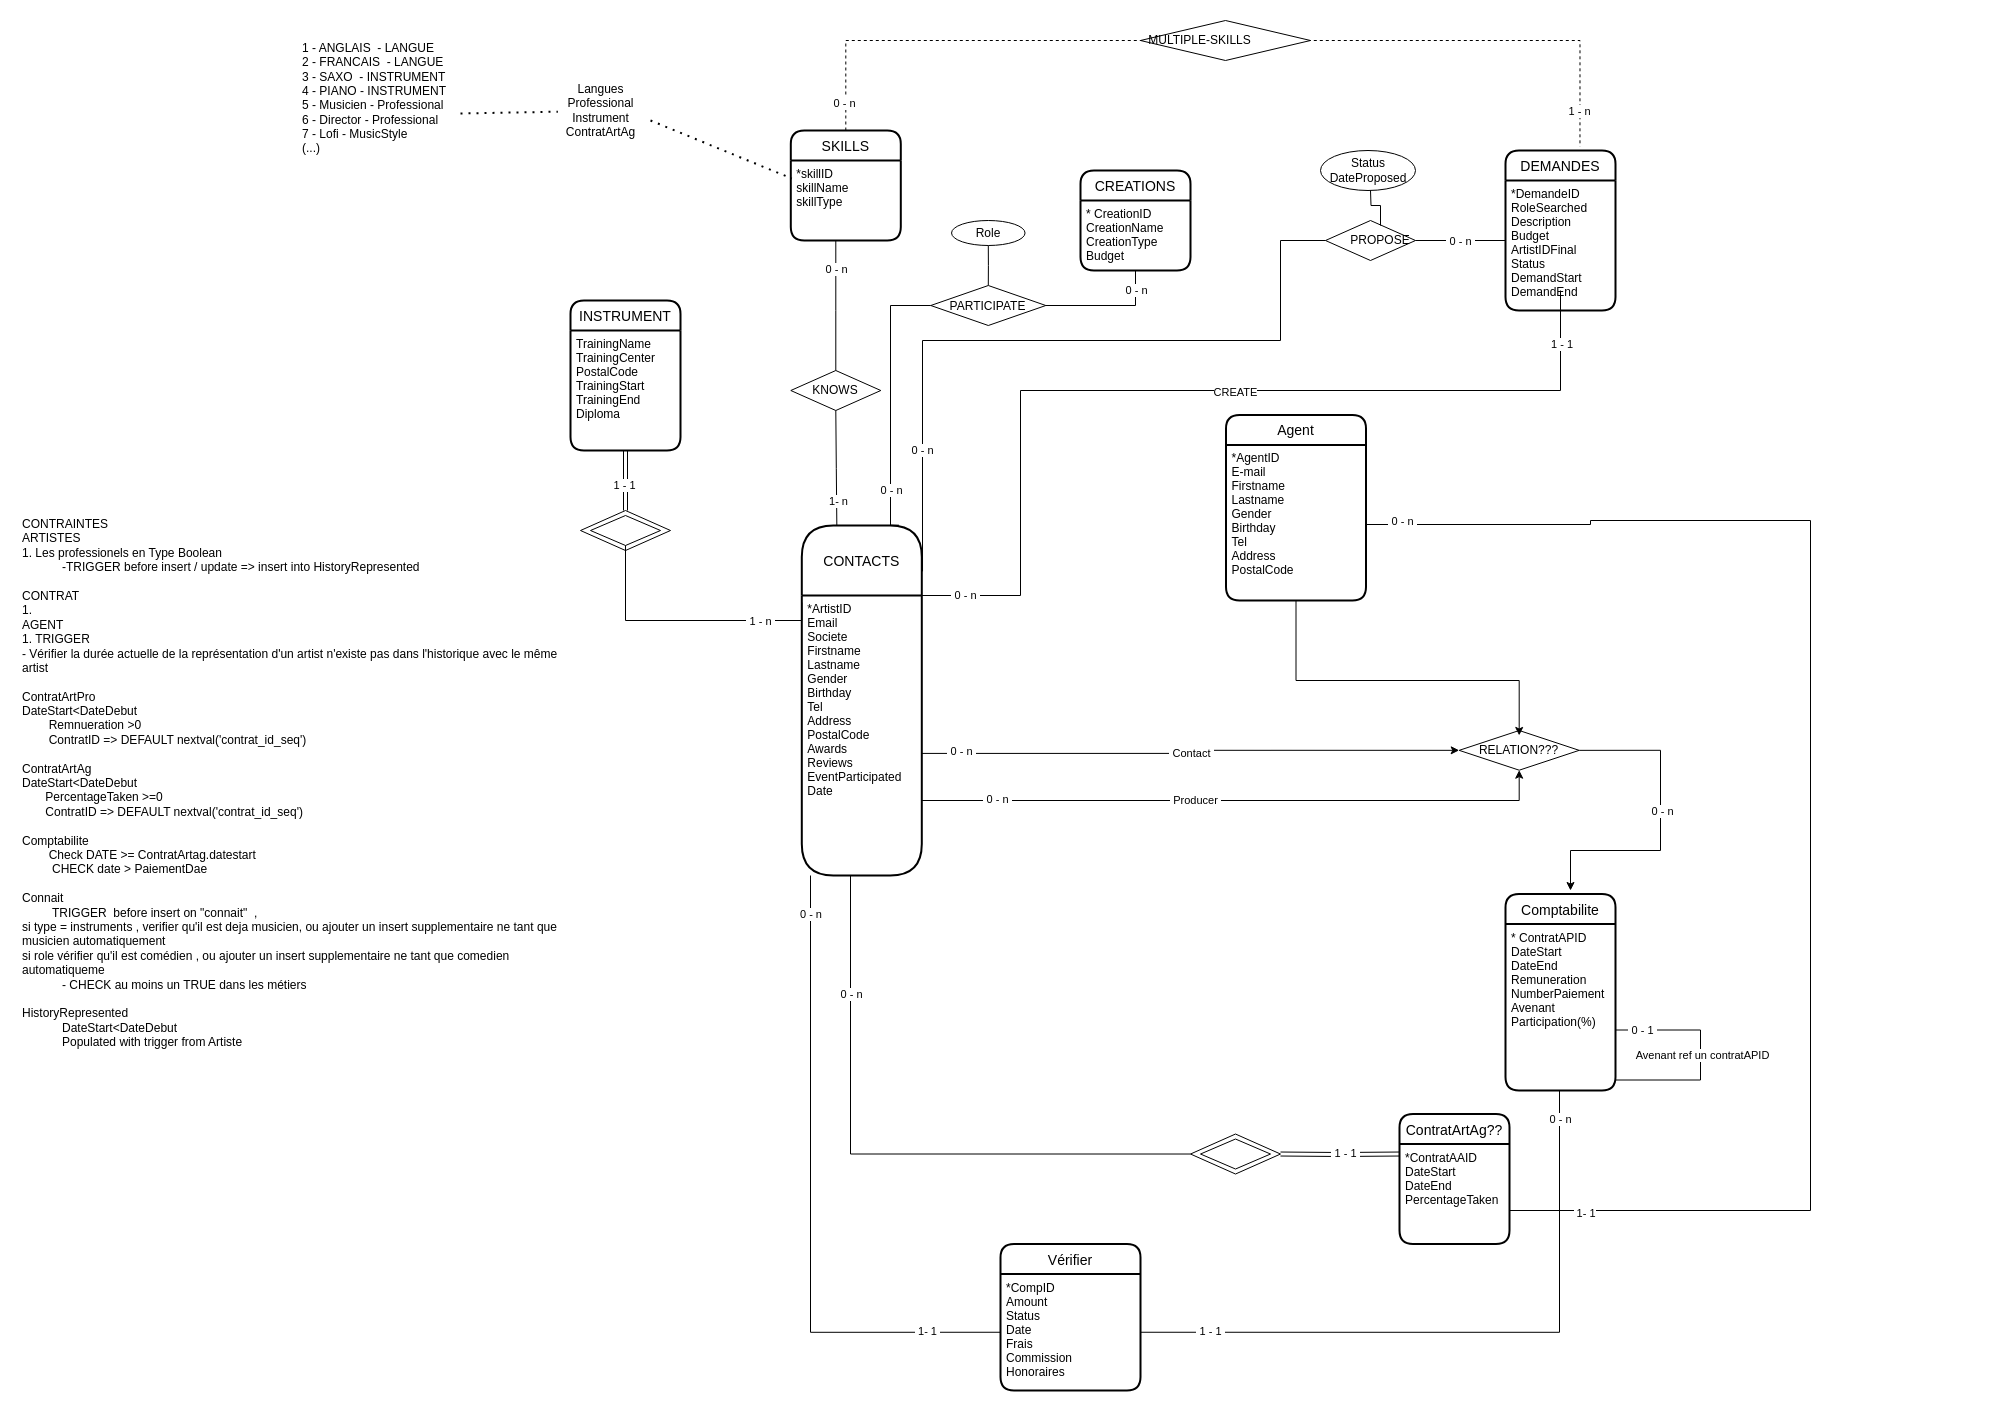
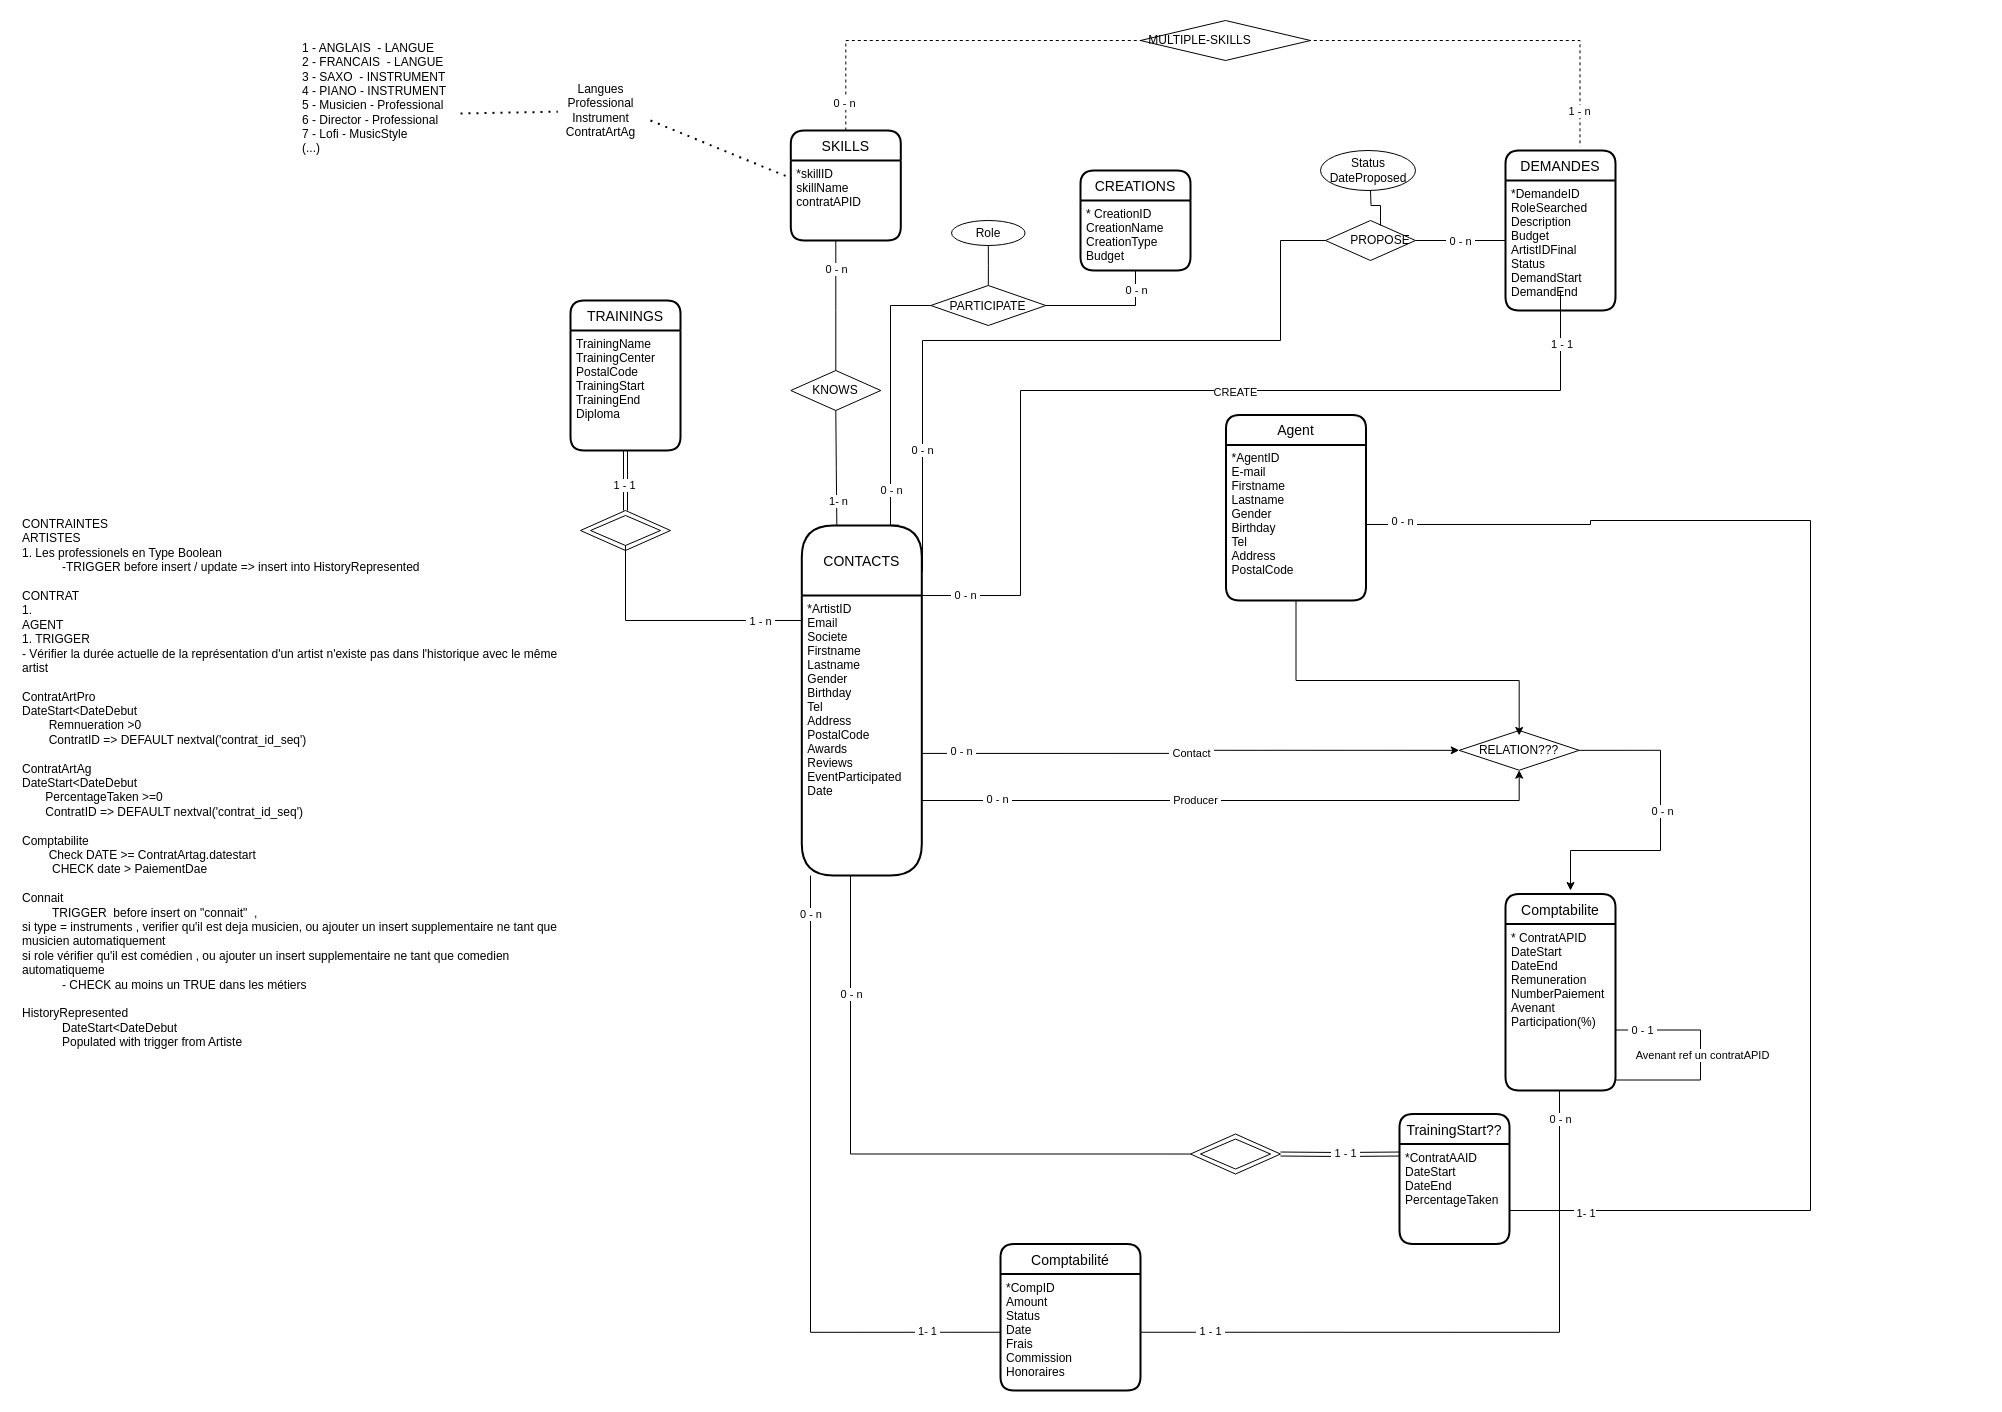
node "*skillID skillName skillType": label "*skillID skillName skillType" -> "*skillID skillName contratAPID"
node "INSTRUMENT": label "INSTRUMENT" -> "TRAININGS"
node "ContratArtAg??": label "ContratArtAg??" -> "TrainingStart??"
node "Vérifier": label "Vérifier" -> "Comptabilité"
